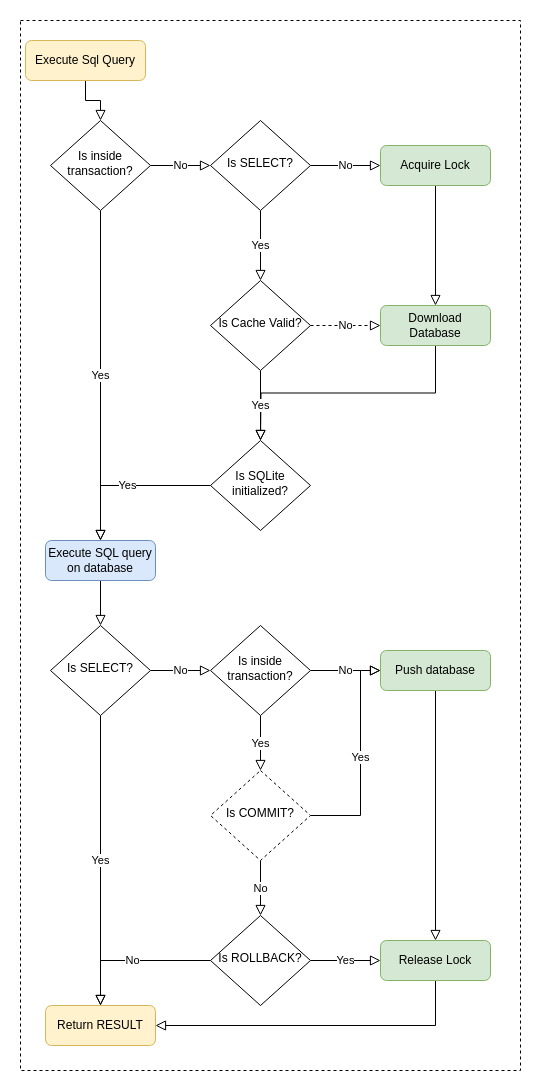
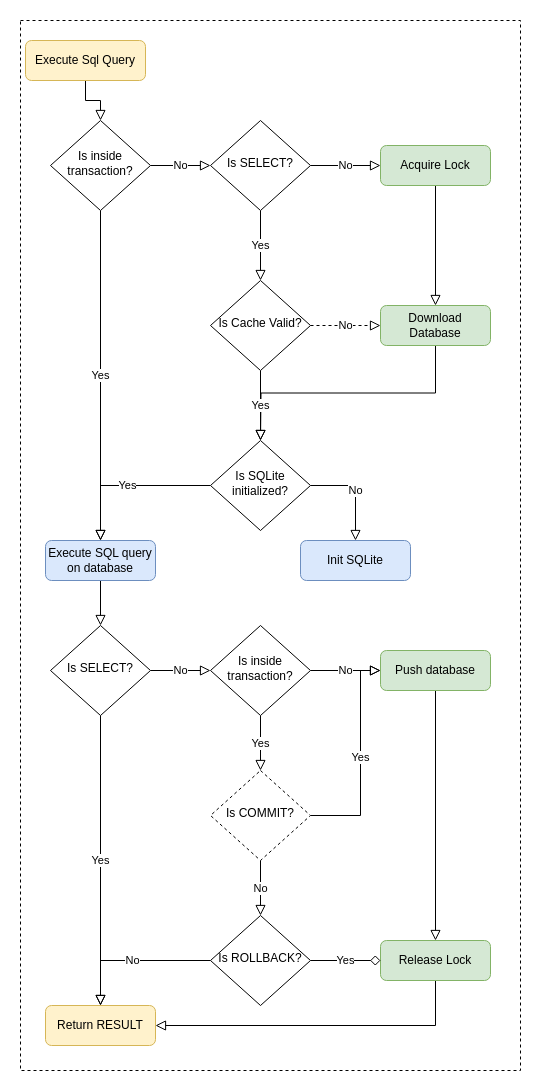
edge "Is SQLite initialized?" -> "Init SQLite": added, label "No"
node "Init SQLite": added
edge "Is ROLLBACK?" -> "Release Lock": arrowhead block -> diamond
